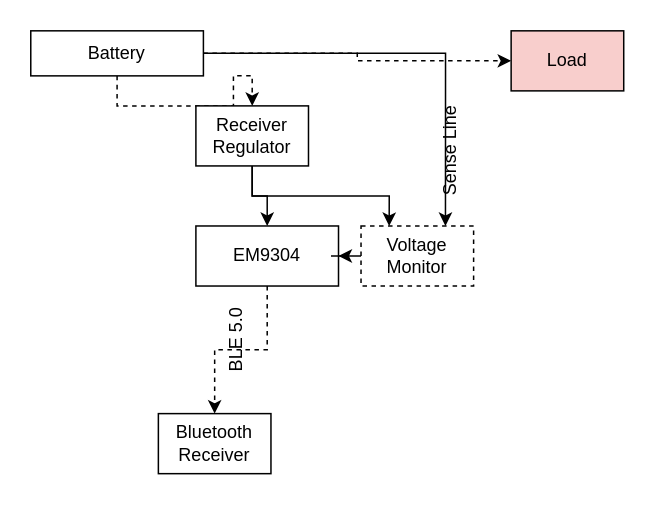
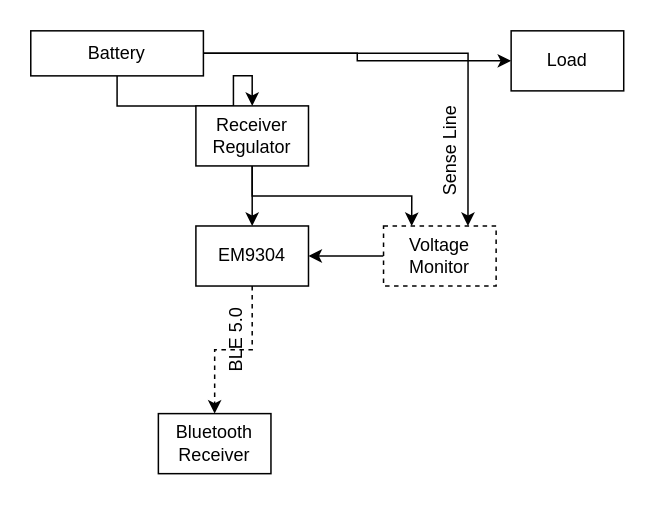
edge "Battery" -> "Load": style dashed -> solid
node "Load": fillcolor #f8cecc -> #ffffff
edge "Battery" -> "Receiver Regulator": style dashed -> solid
node "EM9304": size 143x60 -> 113x60
node "Voltage Monitor": moved (417, 256) -> (440, 256)
